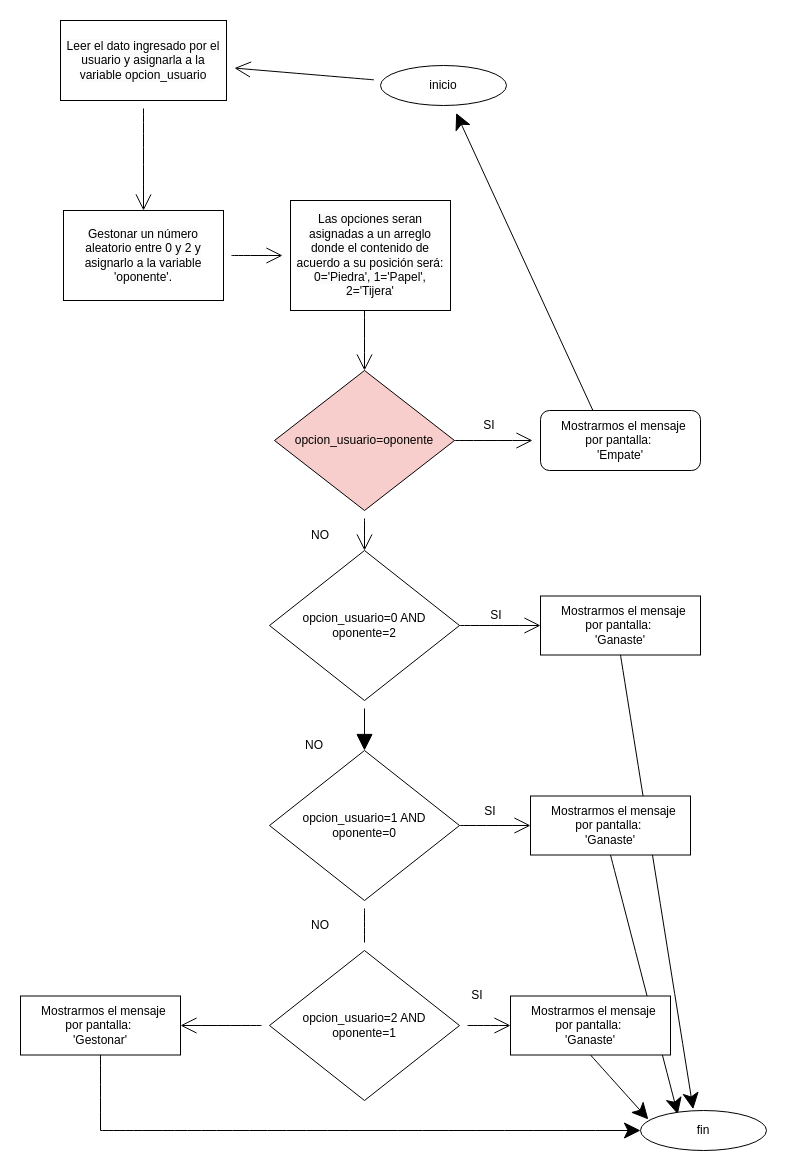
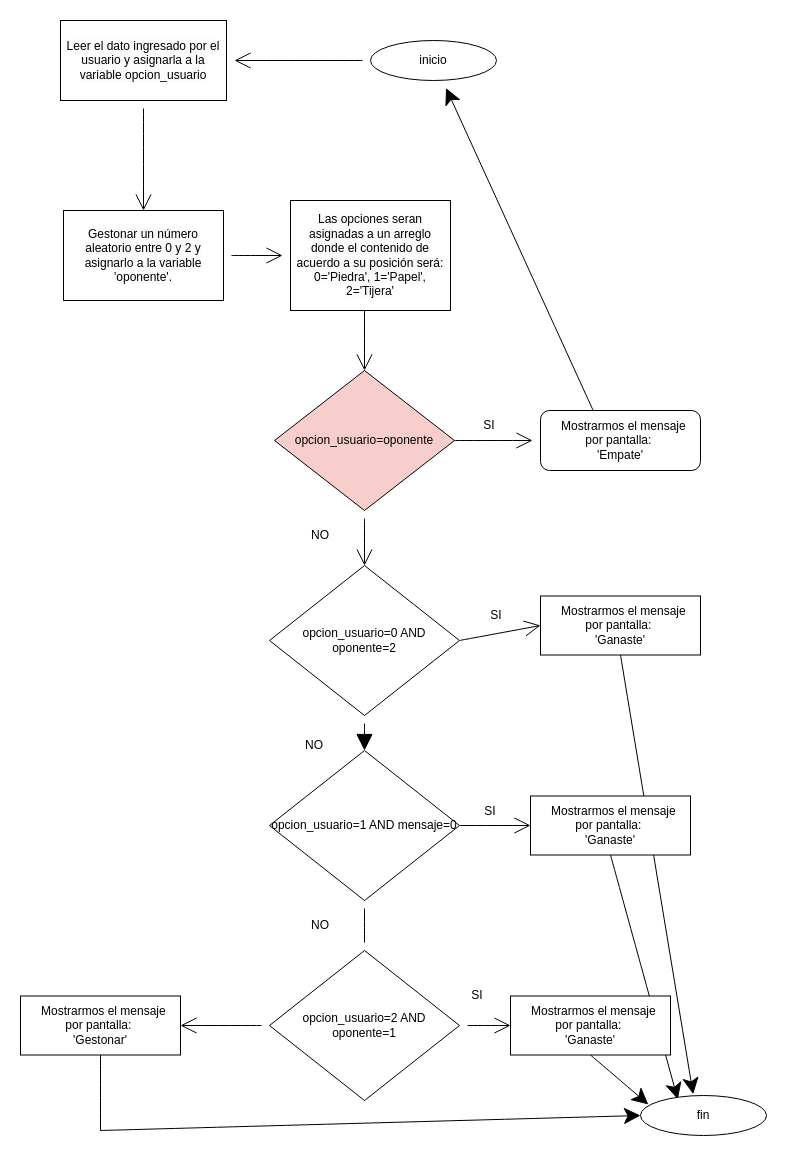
node "inicio": moved (444, 86) -> (434, 61)
node "opcion_usuario=0 AND oponente=2": moved (365, 626) -> (365, 641)
node "opcion_usuario=1 AND oponente=0": label "opcion_usuario=1 AND oponente=0" -> "opcion_usuario=1 AND mensaje=0"
node "fin": moved (704, 1131) -> (704, 1116)
